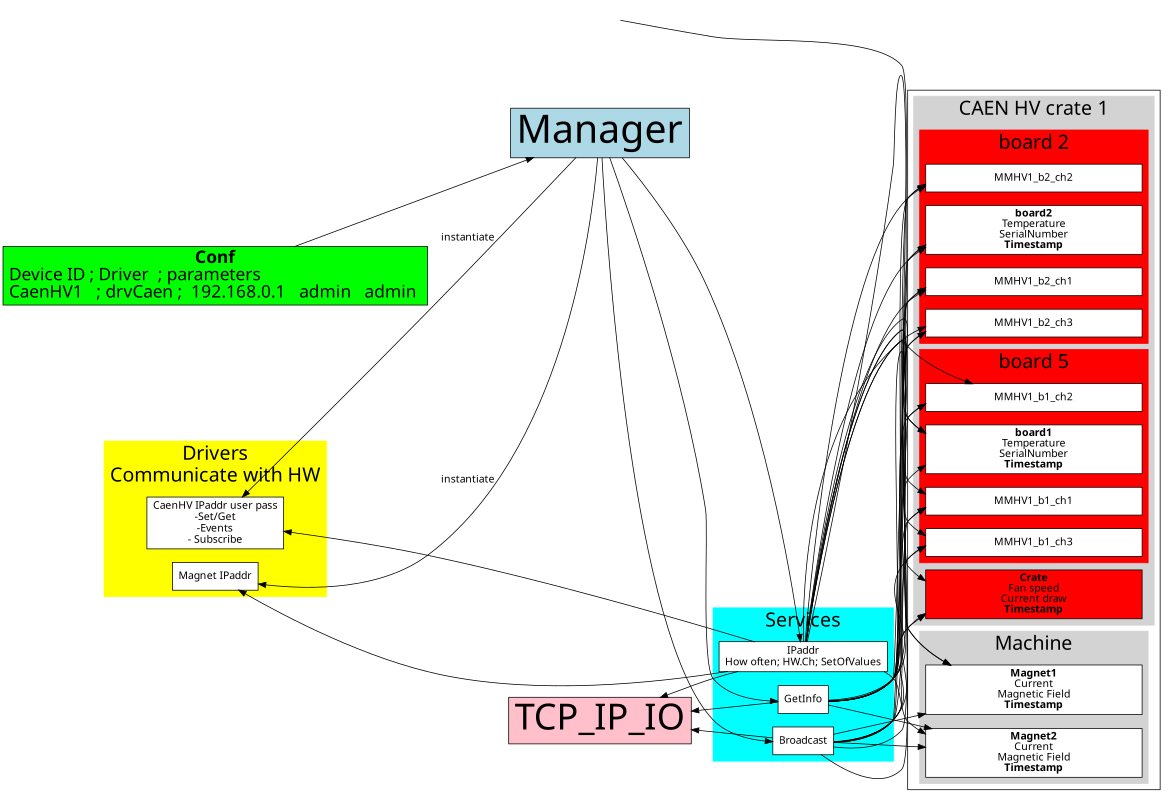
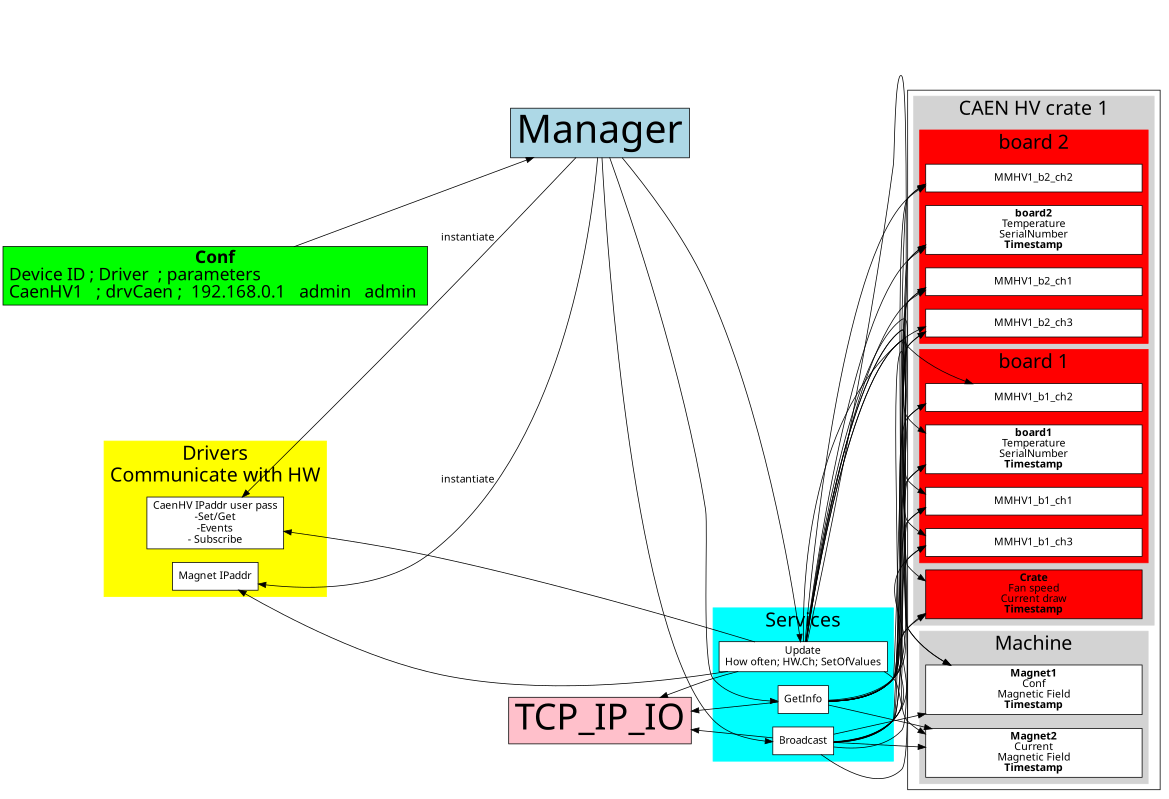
edge "3" -> "board1": now "Broadcast" -> "board1"
cluster "board 5": label "board 5" -> "board 1"
node "IPaddr How often; HW.Ch; SetOfValues": label "IPaddr How often; HW.Ch; SetOfValues" -> "Update How often; HW.Ch; SetOfValues"
node "Magnet1": text "Current" -> "Conf"
